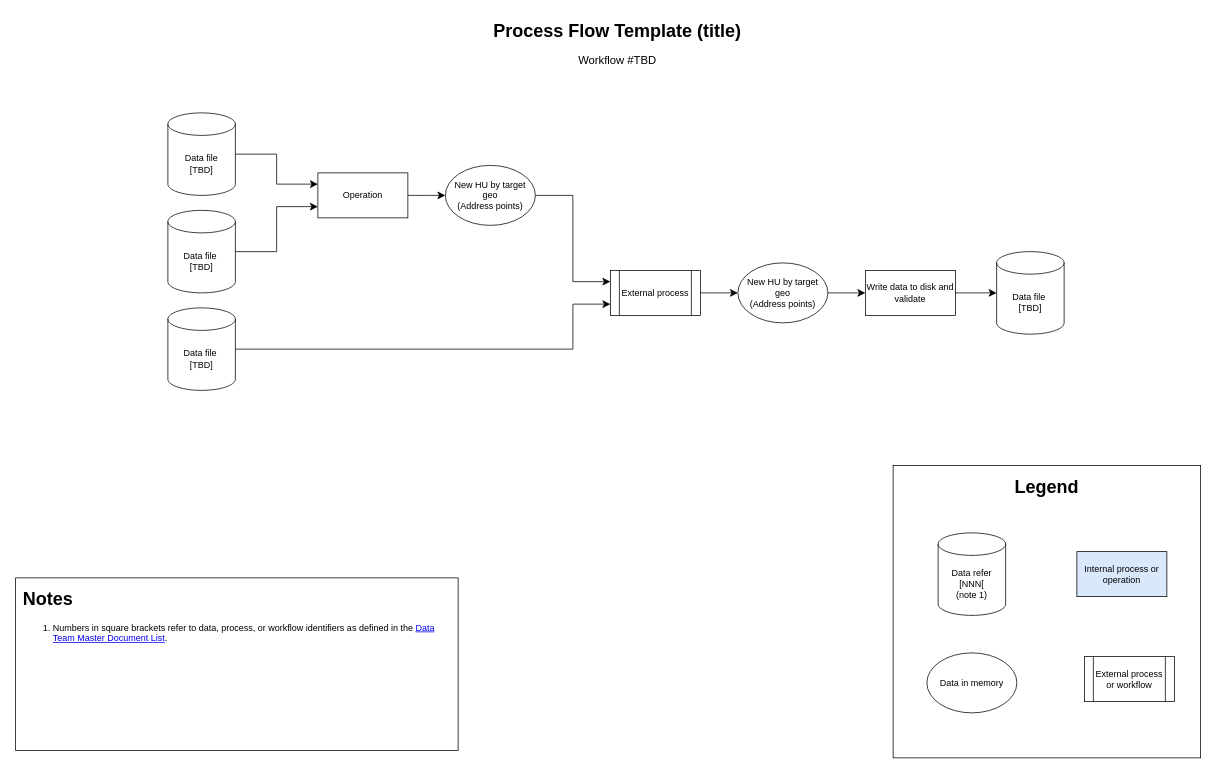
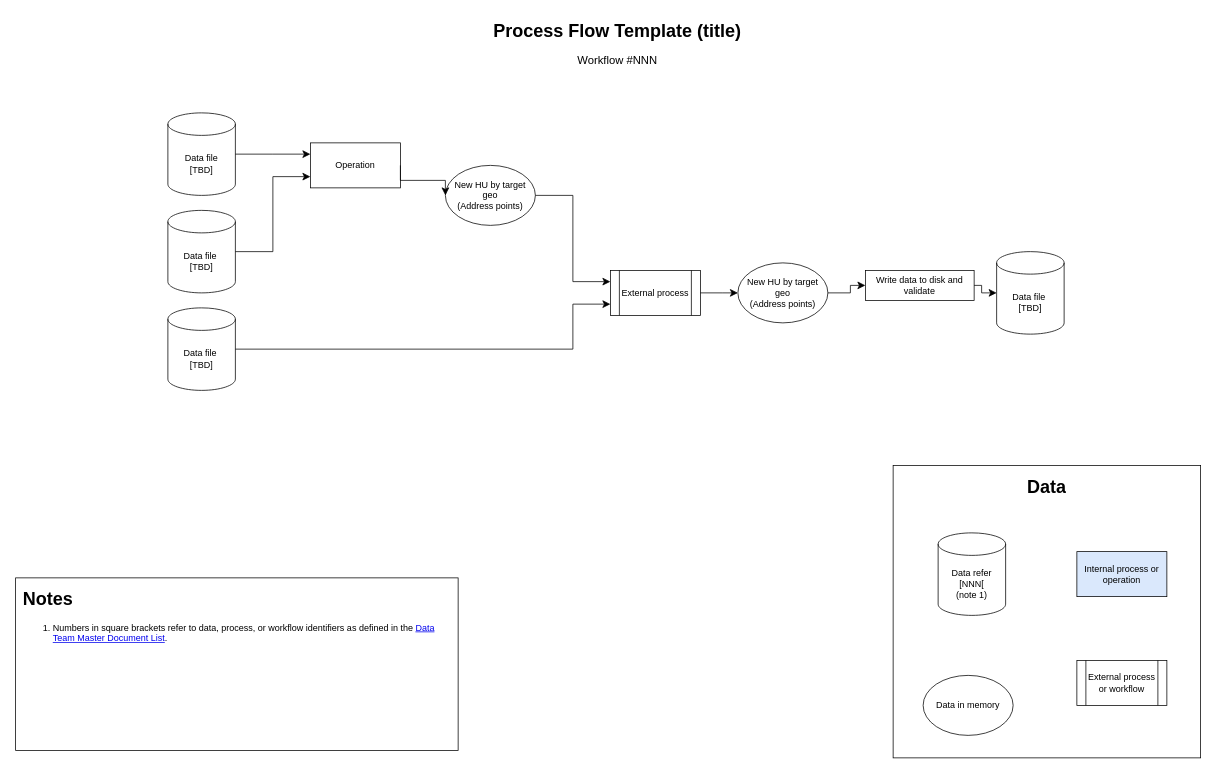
node "Process Flow Template (title) Workflow #TBD": label "Process Flow Template (title) Workflow #TBD" -> "Process Flow Template (title) Workflow #NNN"
node "Operation": moved (363, 195) -> (355, 165)
node "Write data to disk and validate": size 90x45 -> 109x30
node "Legend": label "Legend" -> "Data"
node "External process or workflow": moved (1129, 679) -> (1122, 683)
node "Data in memory": moved (972, 683) -> (968, 705)
